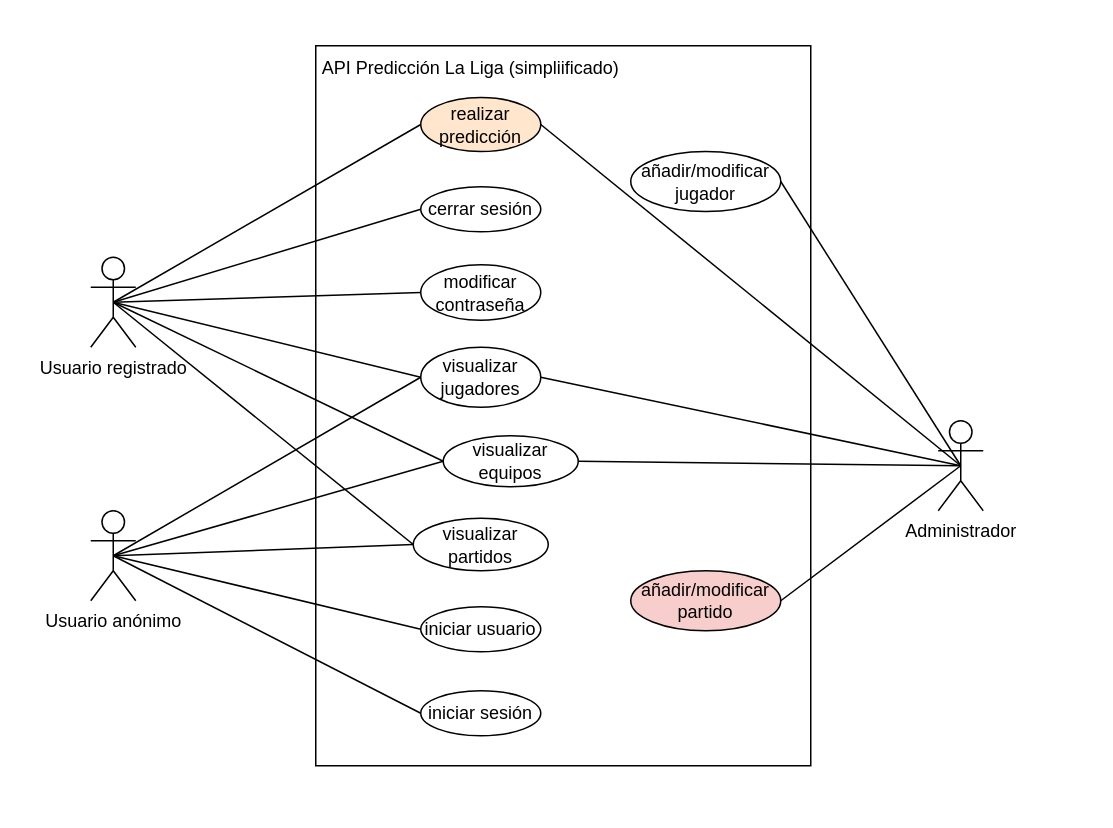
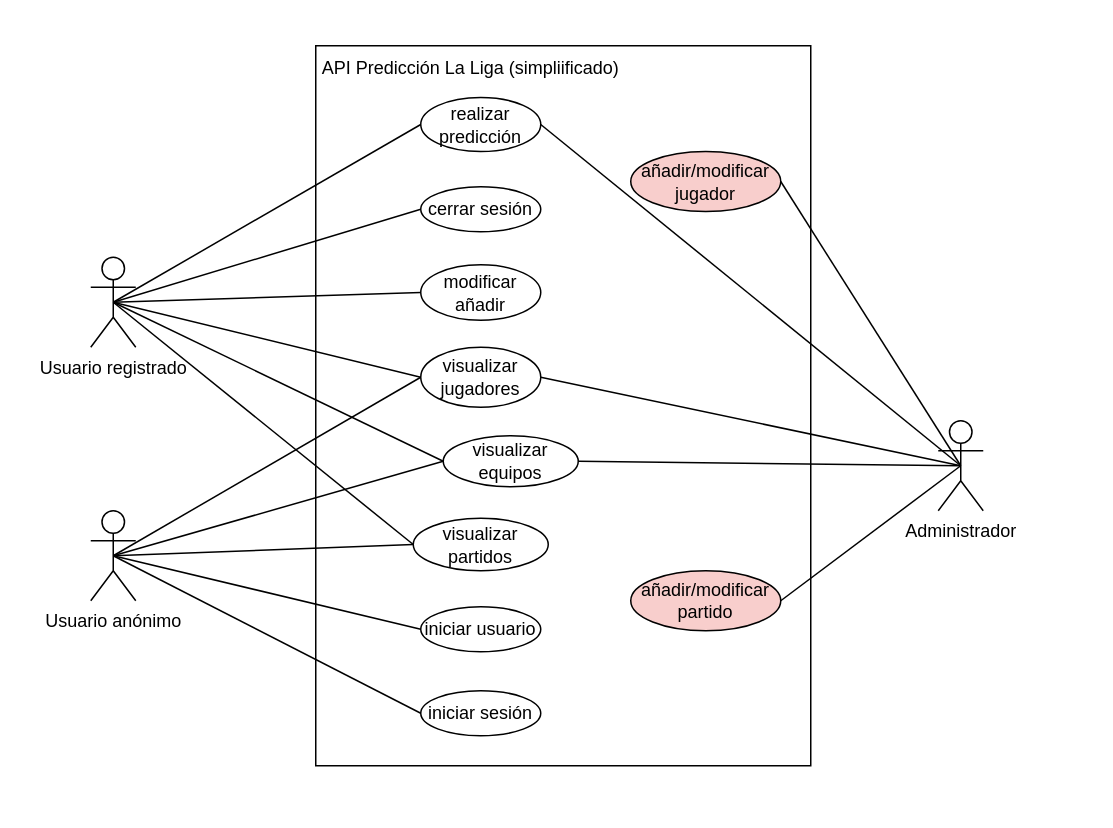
node "realizar predicción": fillcolor #ffe6cc -> #ffffff
node "añadir/modificar jugador": fillcolor #ffffff -> #f8cecc
node "modificar contraseña": label "modificar contraseña" -> "modificar añadir"
